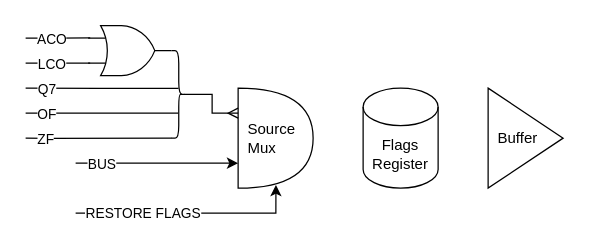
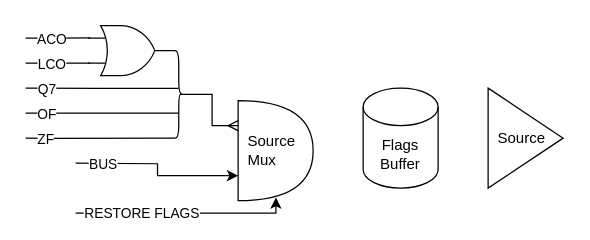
node "Source Mux": moved (276, 138) -> (276, 151)
node "Buffer": label "Buffer" -> "Source"
node "Flags Register": label "Flags Register" -> "Flags Buffer"
